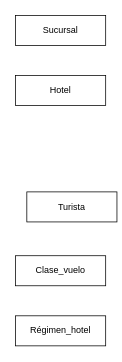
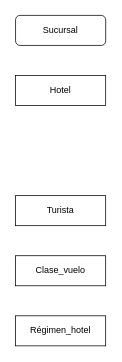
node "Sucursal": shape rectangle -> rounded rectangle
node "Turista": moved (72, 207) -> (60, 210)
